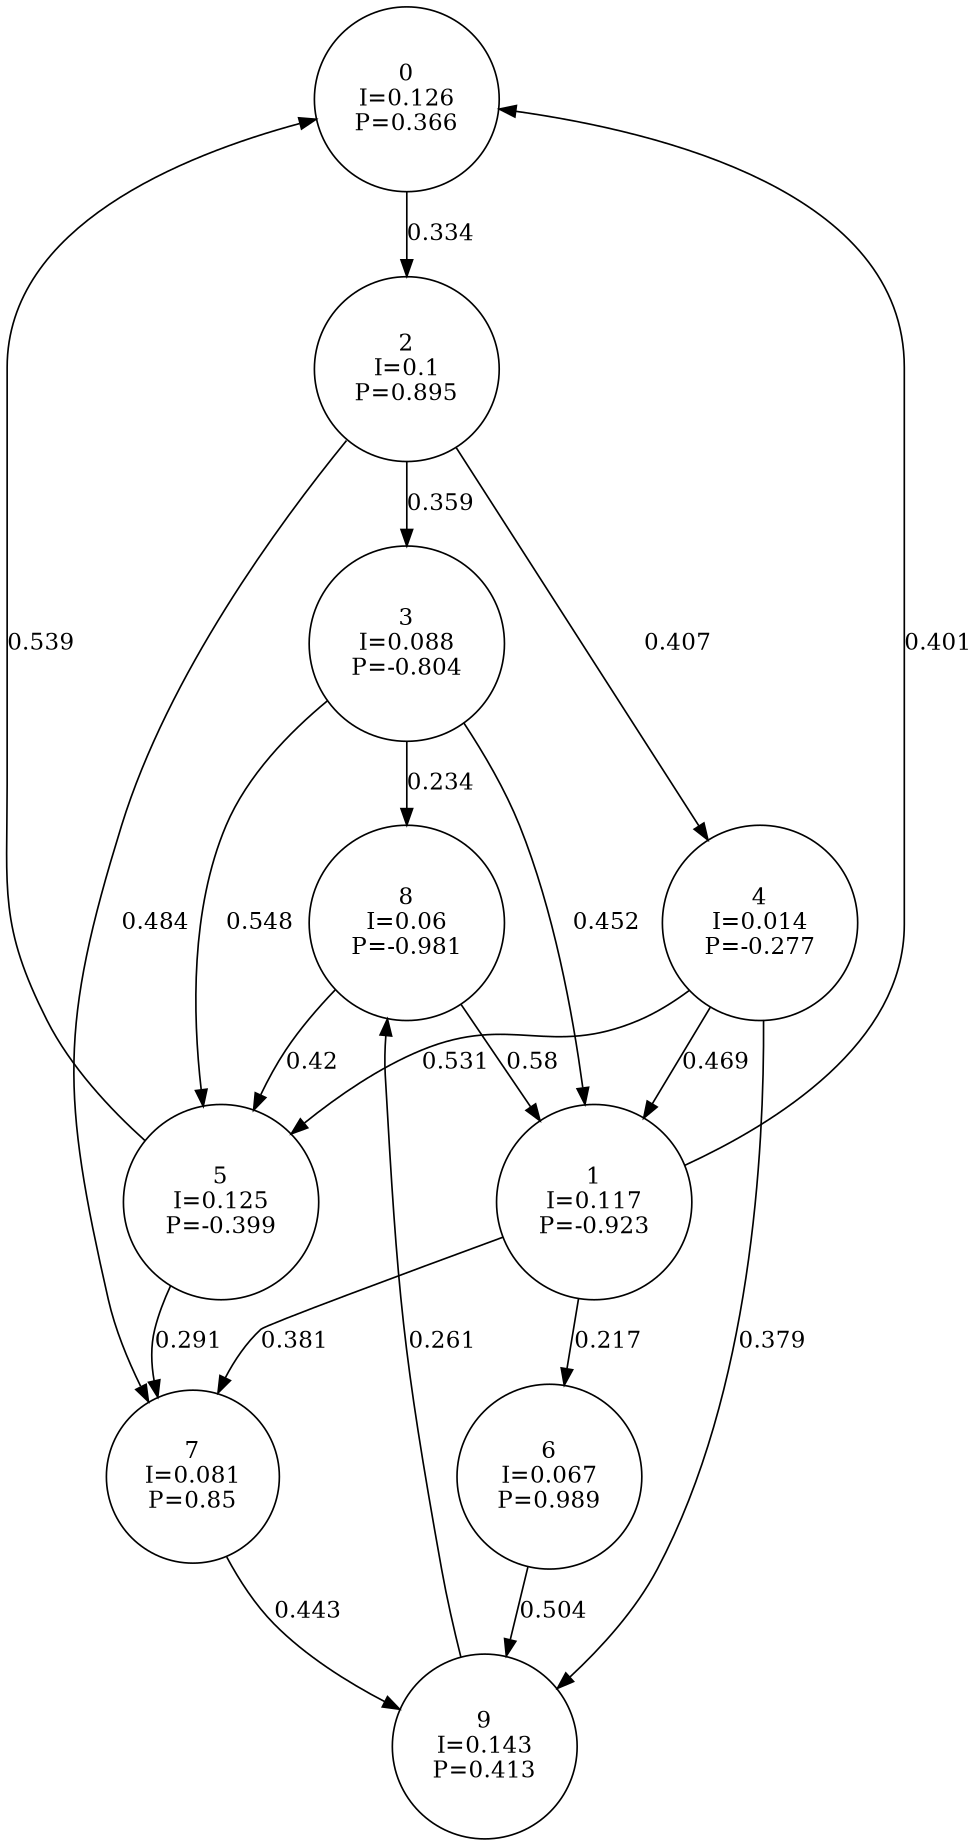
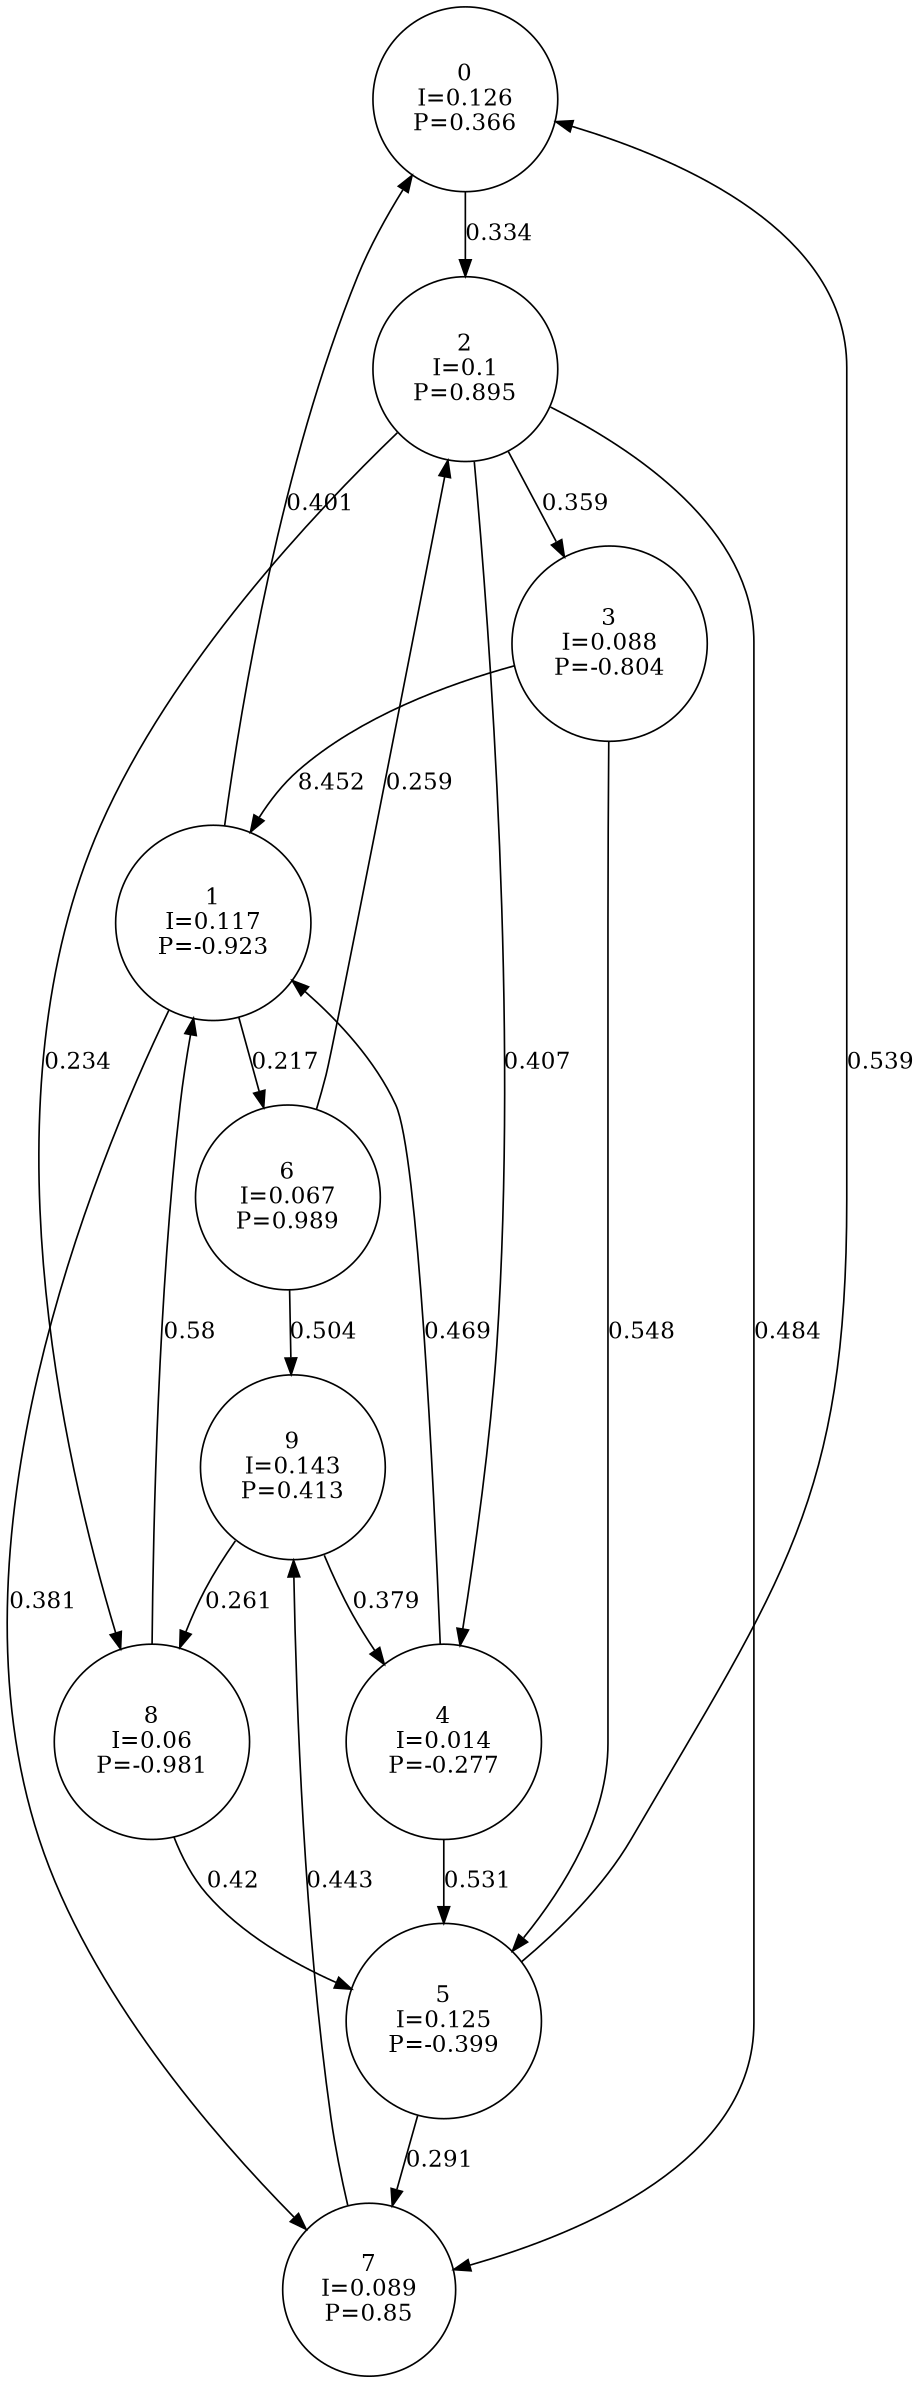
edge "3 I=0.088 P=-0.804" -> "8 I=0.06 P=-0.981": now "2 I=0.1 P=0.895" -> "8 I=0.06 P=-0.981"
edge "6 I=0.067 P=0.989" -> "2 I=0.1 P=0.895": added, label "0.259"
edge "3 I=0.088 P=-0.804" -> "1 I=0.117 P=-0.923": label "0.452" -> "8.452"
edge "4 I=0.014 P=-0.277" -> "9 I=0.143 P=0.413": reversed
node "7 I=0.081 P=0.85": label "7 I=0.081 P=0.85" -> "7 I=0.089 P=0.85"
